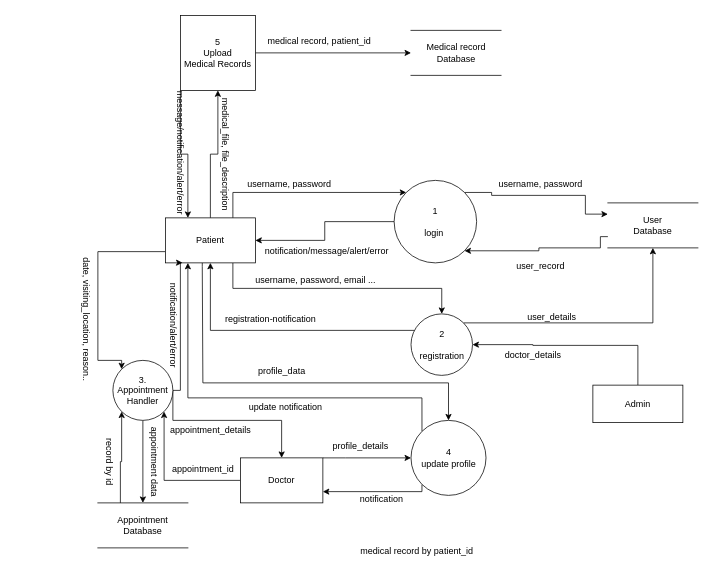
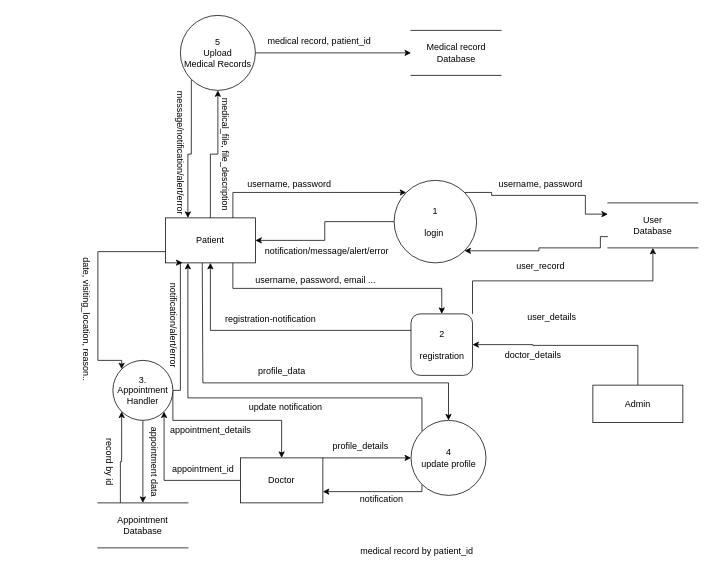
node "5 Upload Medical Records": shape rectangle -> ellipse
node "2 registration": shape ellipse -> rounded rectangle
